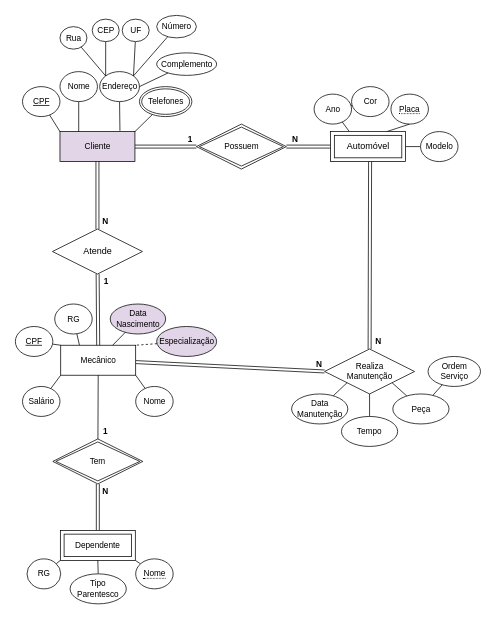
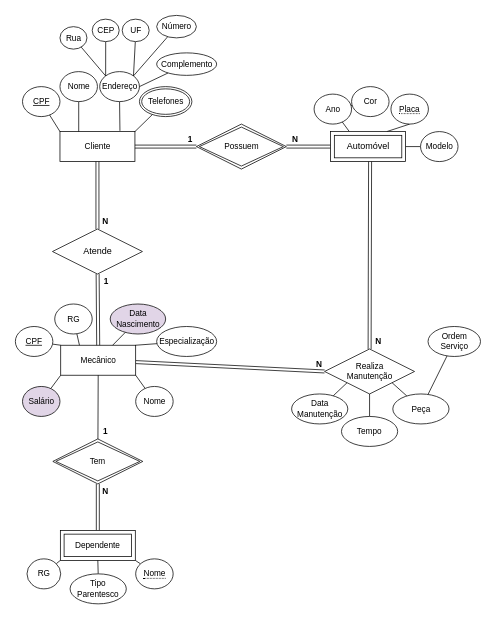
node "Cliente": fillcolor #e1d5e7 -> #ffffff
node "Especialização": fillcolor #e1d5e7 -> #ffffff
edge "Especialização" -- "Mecânico": style dashed -> solid
node "Ordem Serviço": moved (455, 372) -> (455, 342)
node "Salário": fillcolor #ffffff -> #e1d5e7
